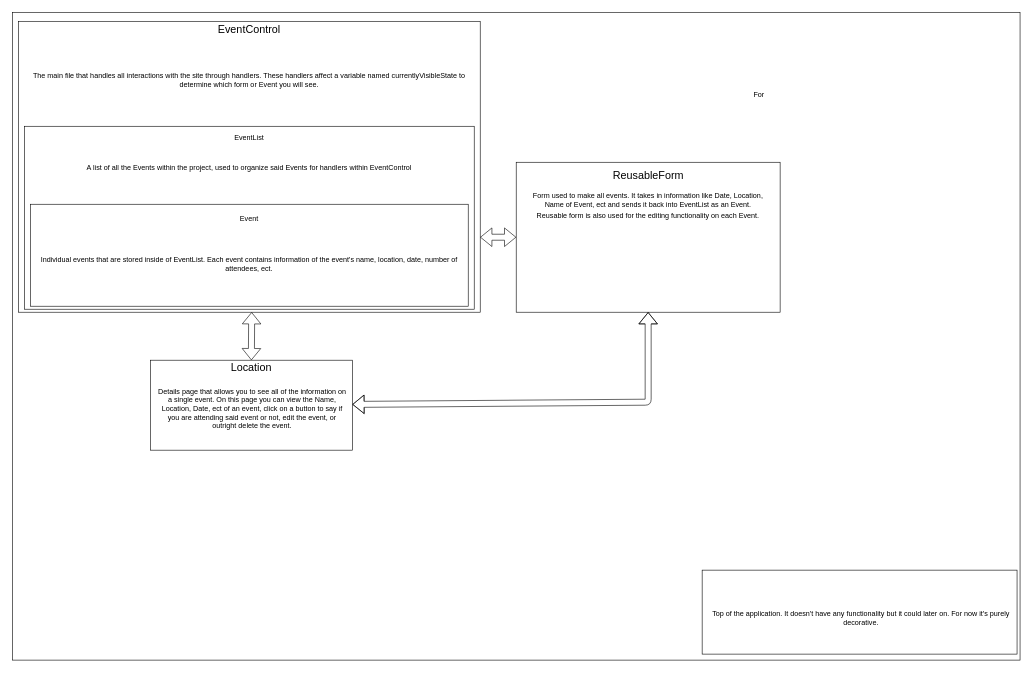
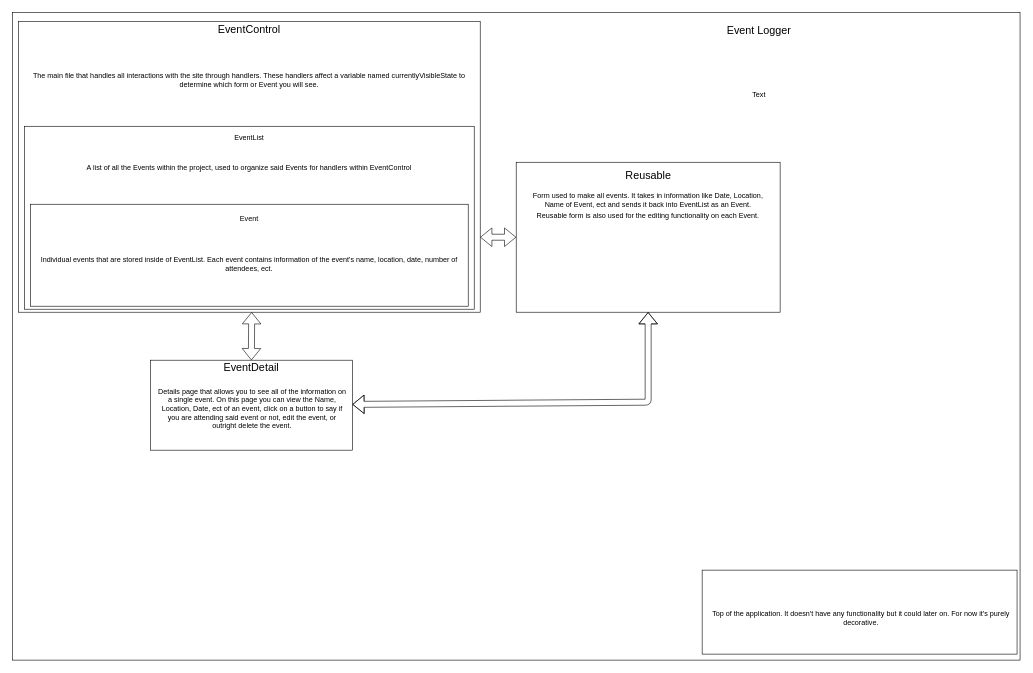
node "Event Logger": added
node "For": label "For" -> "Text"
node "ReusableForm": label "ReusableForm" -> "Reusable"
node "Location": label "Location" -> "EventDetail"
